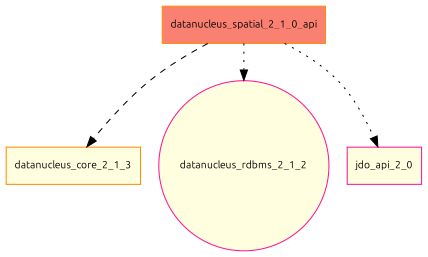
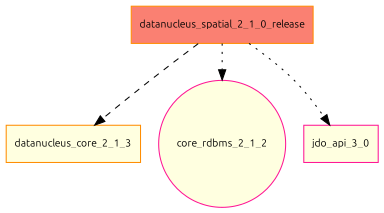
node "datanucleus_spatial_2_1_0_api": label "datanucleus_spatial_2_1_0_api" -> "datanucleus_spatial_2_1_0_release"
node "datanucleus_rdbms_2_1_2": label "datanucleus_rdbms_2_1_2" -> "core_rdbms_2_1_2"
node "jdo_api_2_0": label "jdo_api_2_0" -> "jdo_api_3_0"
